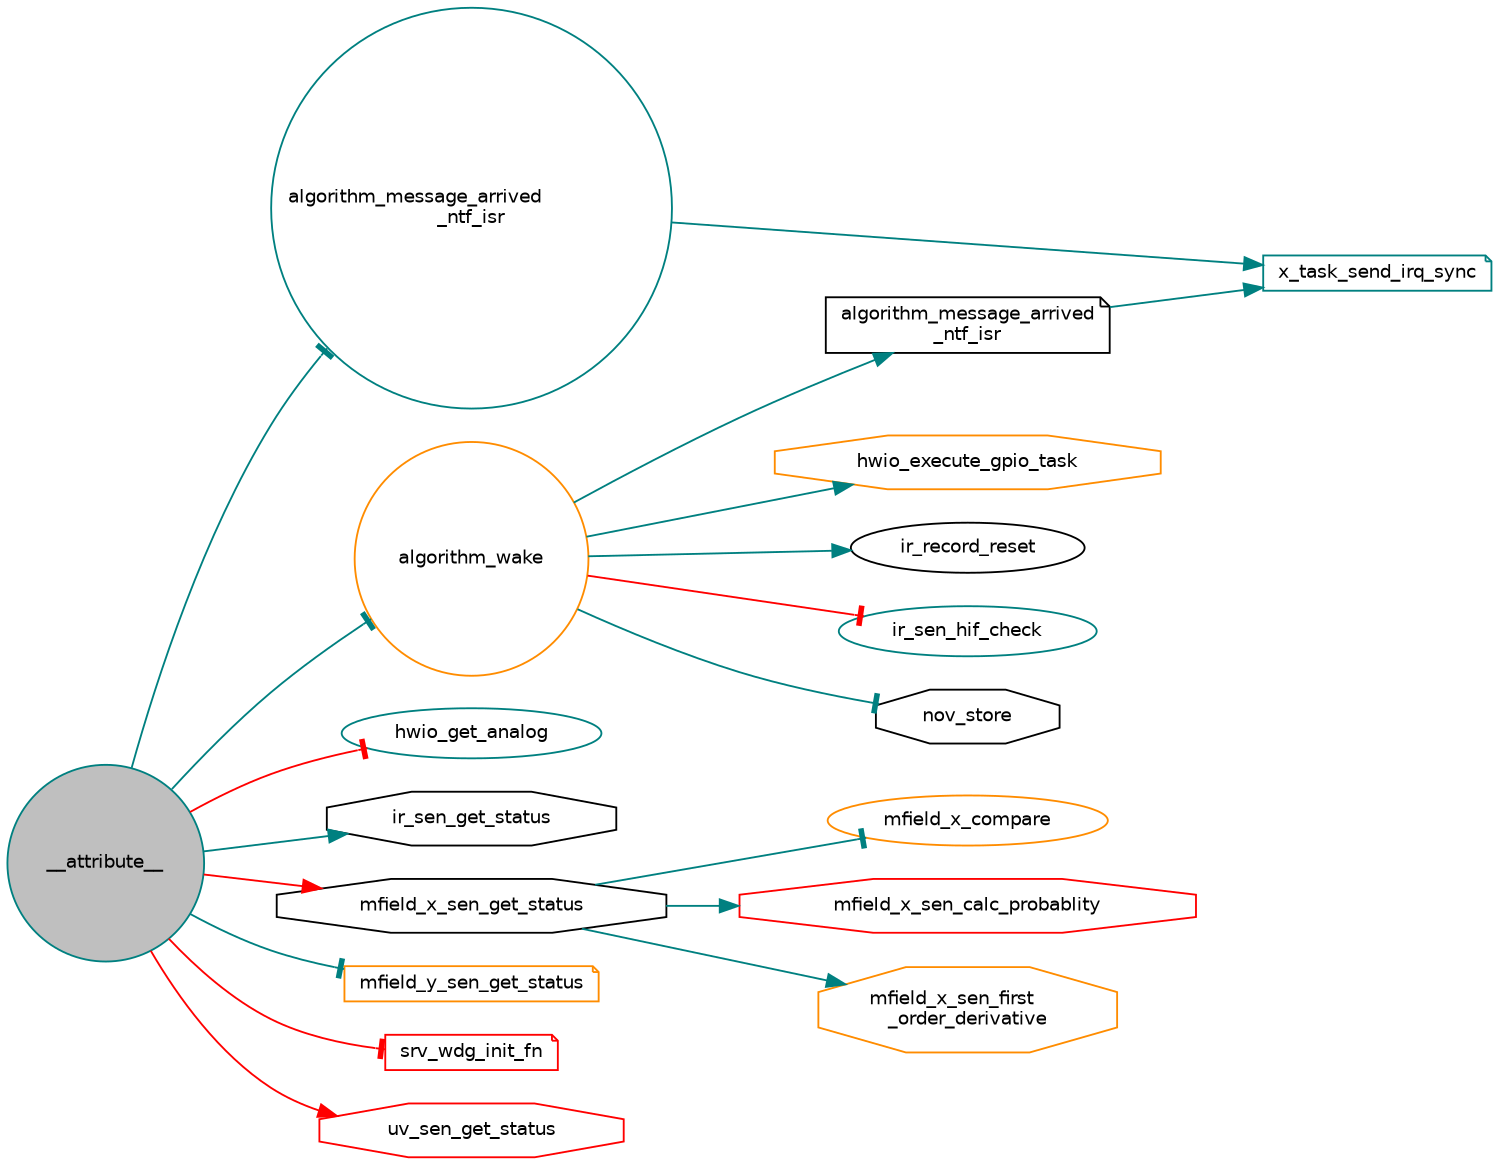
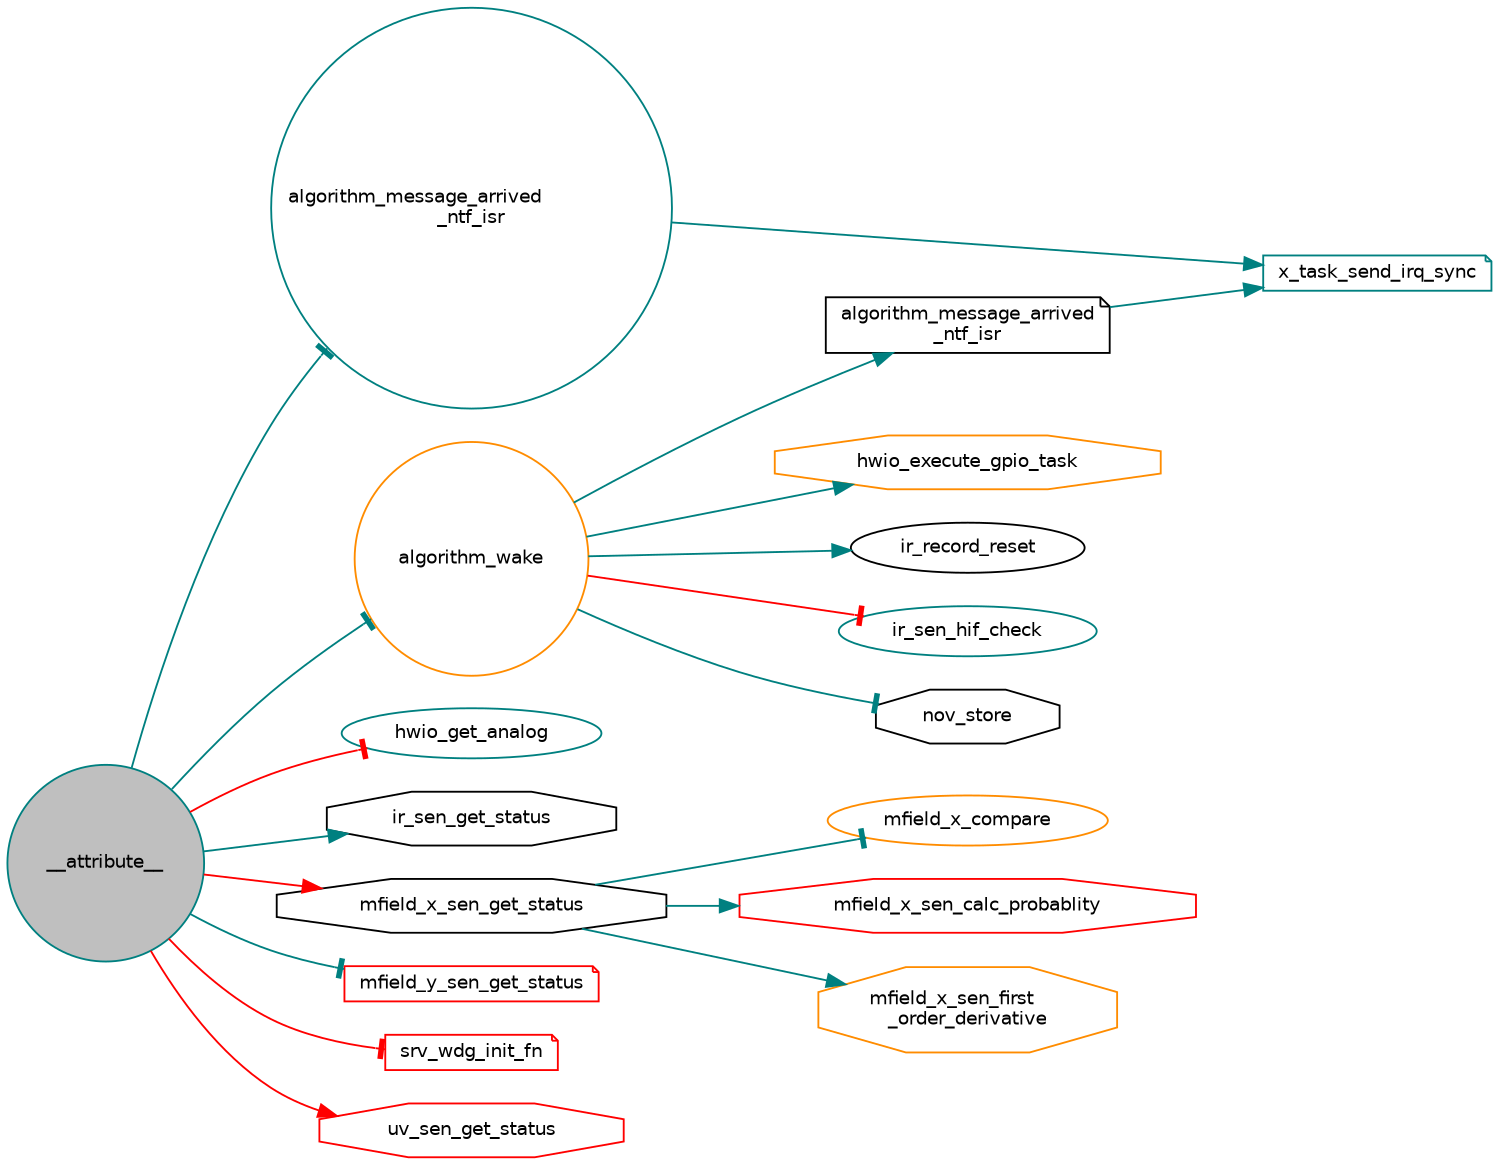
node "mfield_y_sen_get_status": color darkorange -> red
